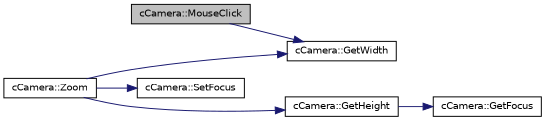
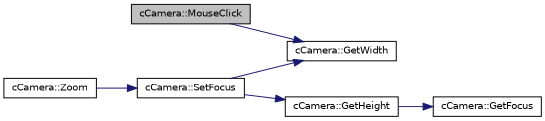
edge "cCamera::Zoom" -> "cCamera::GetWidth": now "cCamera::SetFocus" -> "cCamera::GetWidth"
edge "cCamera::Zoom" -> "cCamera::GetHeight": now "cCamera::SetFocus" -> "cCamera::GetHeight"
